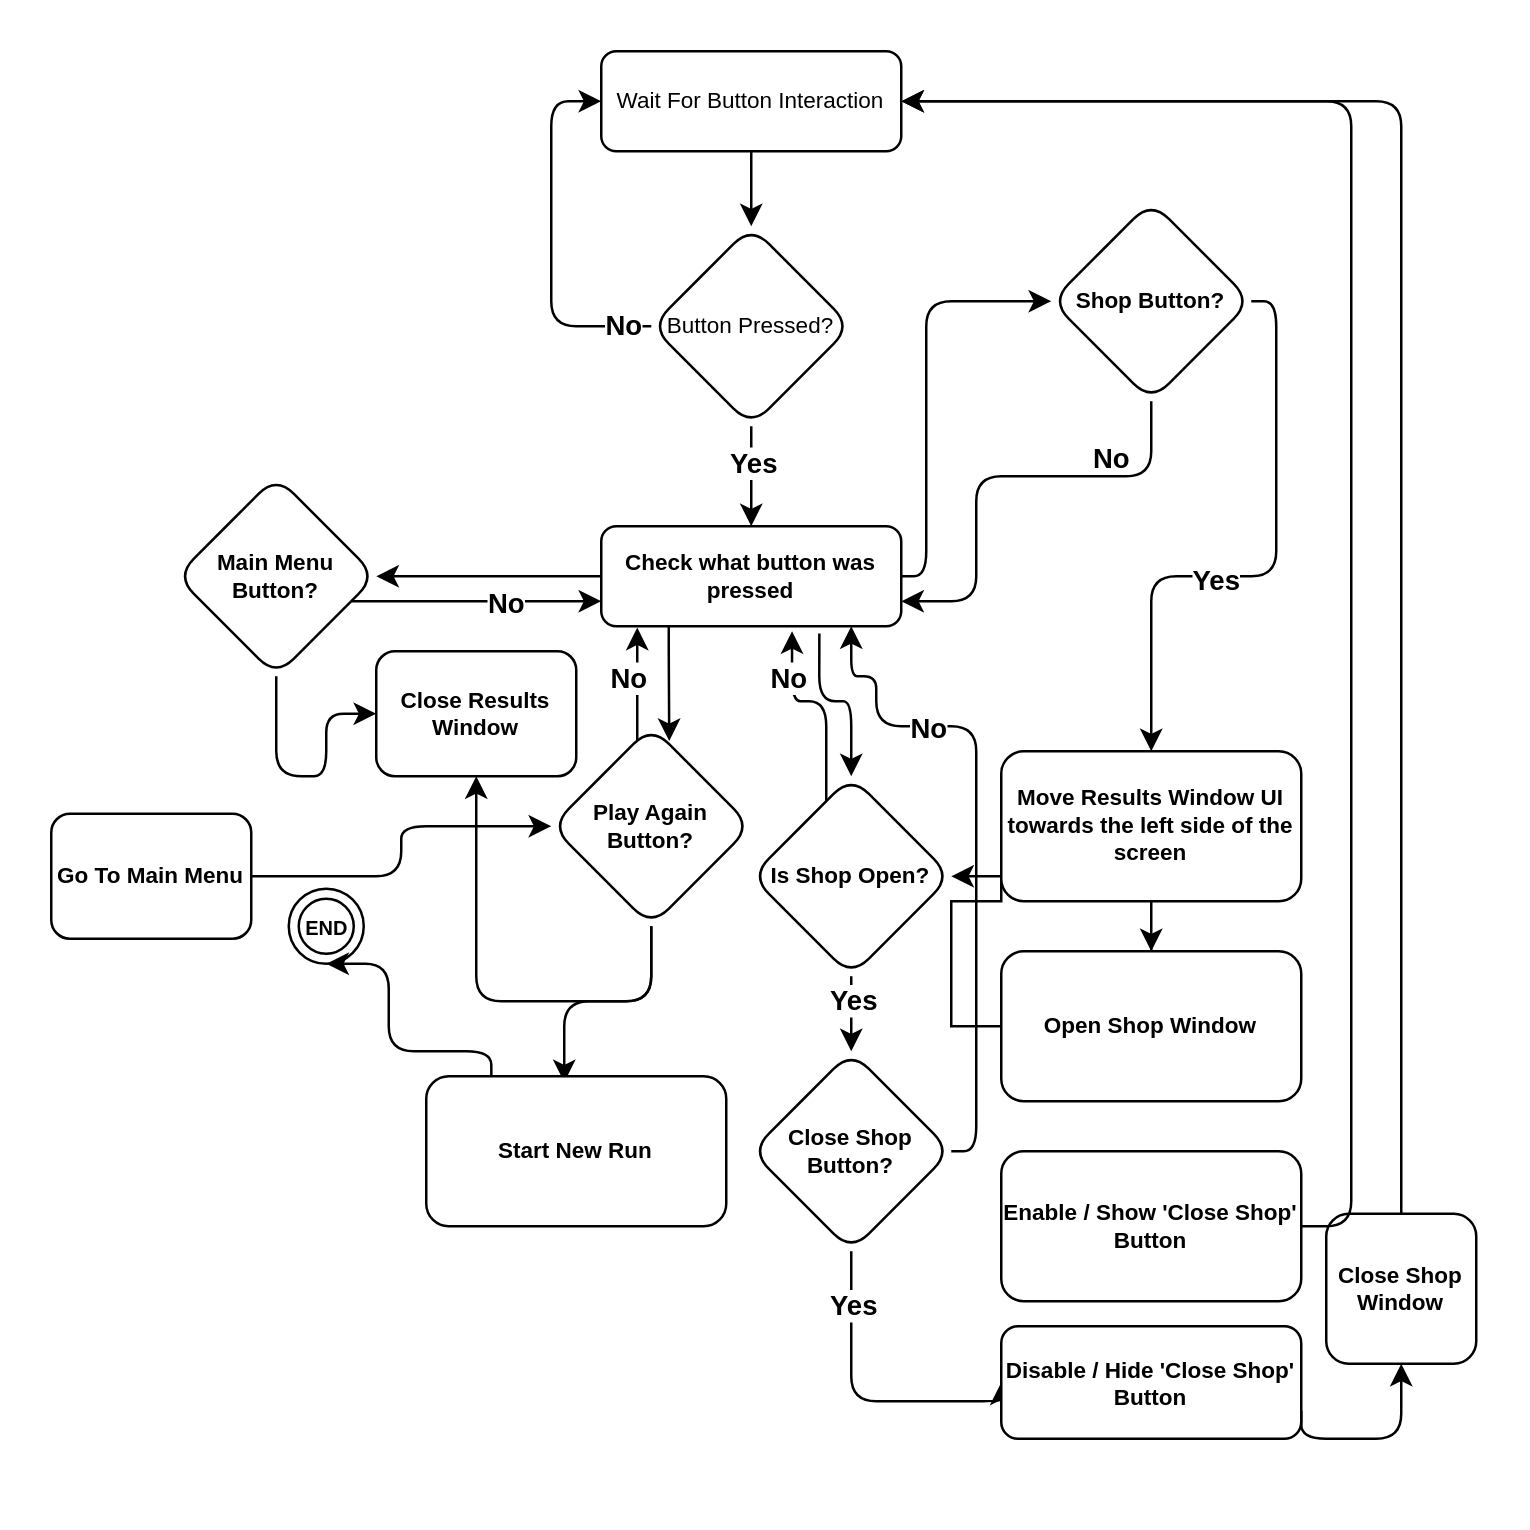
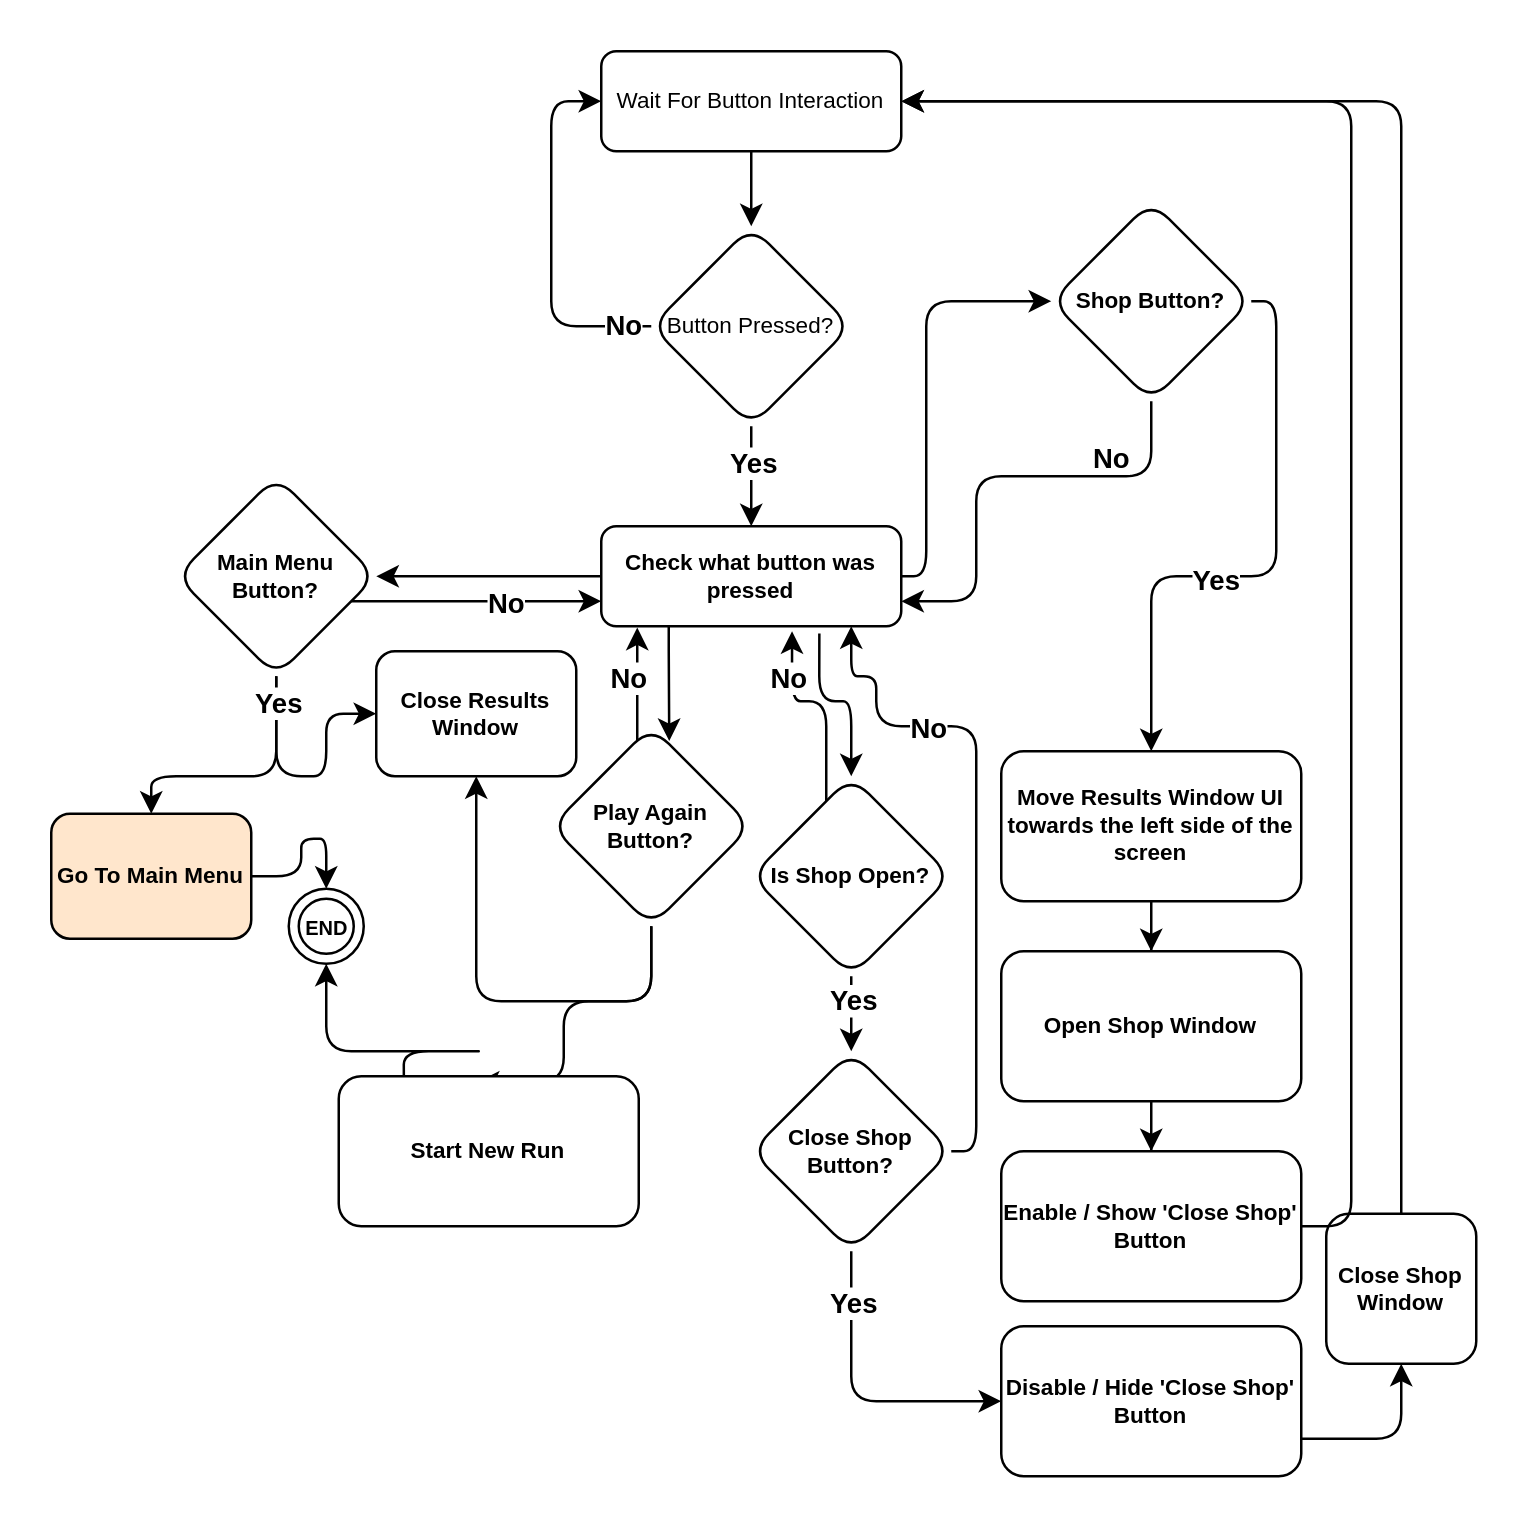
edge "Main Menu Button?" -> "Go To Main Menu": added, label "Yes"
edge "Go To Main Menu" -> "Play Again Button?": now "Go To Main Menu" -> "END"
node "Go To Main Menu": fillcolor #ffffff -> #ffe6cc
edge "Open Shop Window" -> "Is Shop Open?": now "Open Shop Window" -> "Enable / Show 'Close Shop' Button"
node "Start New Run": moved (576, 1151) -> (489, 1151)
node "Disable / Hide 'Close Shop' Button": size 300x113 -> 300x150
